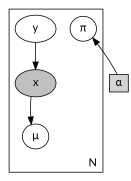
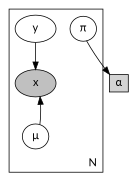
edge "α" -> "π": reversed
edge "x" -> "μ": reversed
